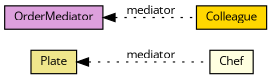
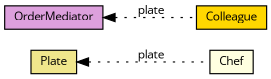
edge "Colleague" -> "OrderMediator": label " mediator" -> " plate"
edge "Chef" -> "Plate": label " mediator" -> " plate"
